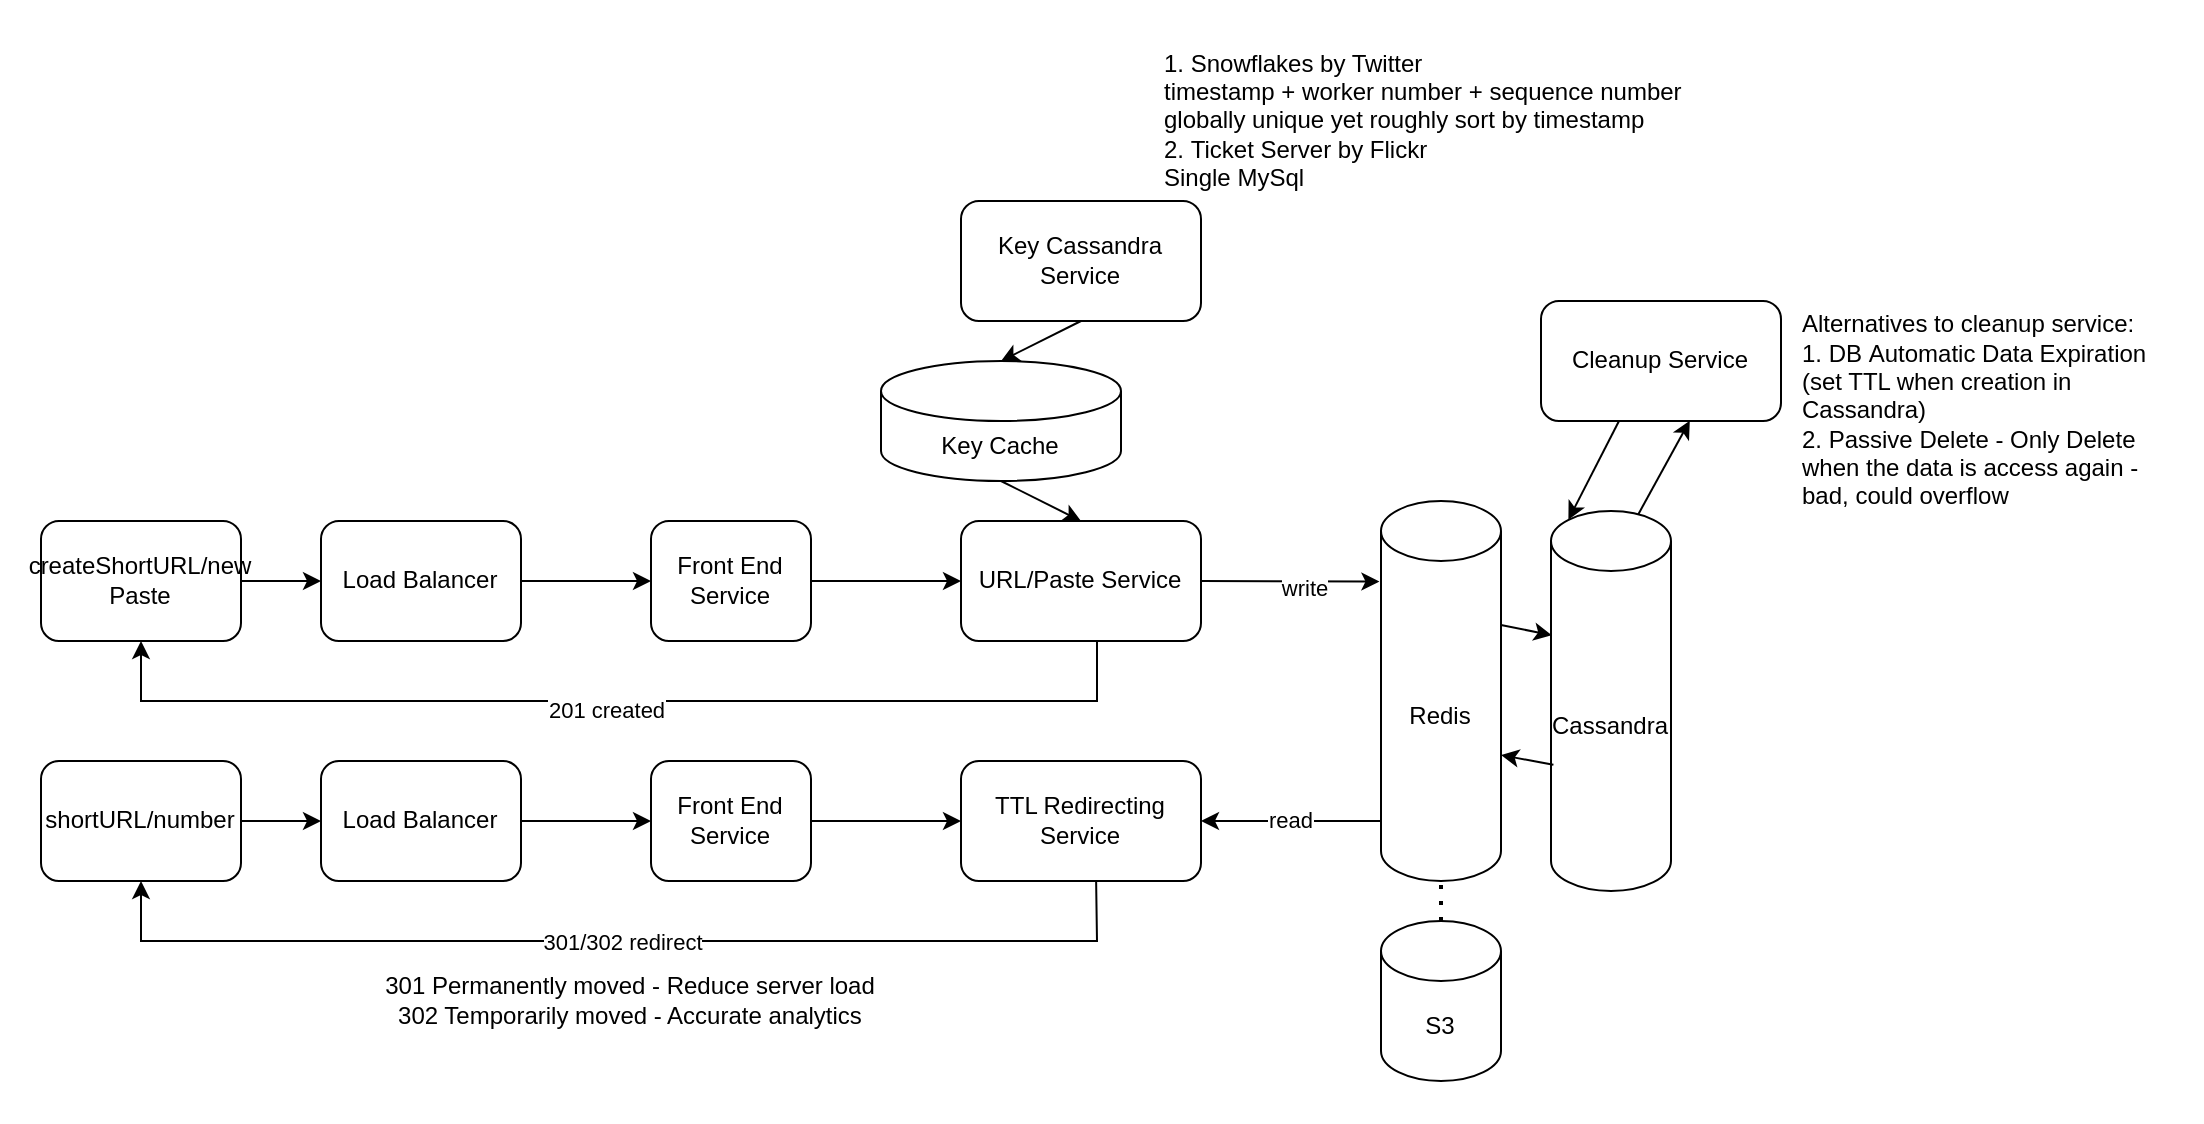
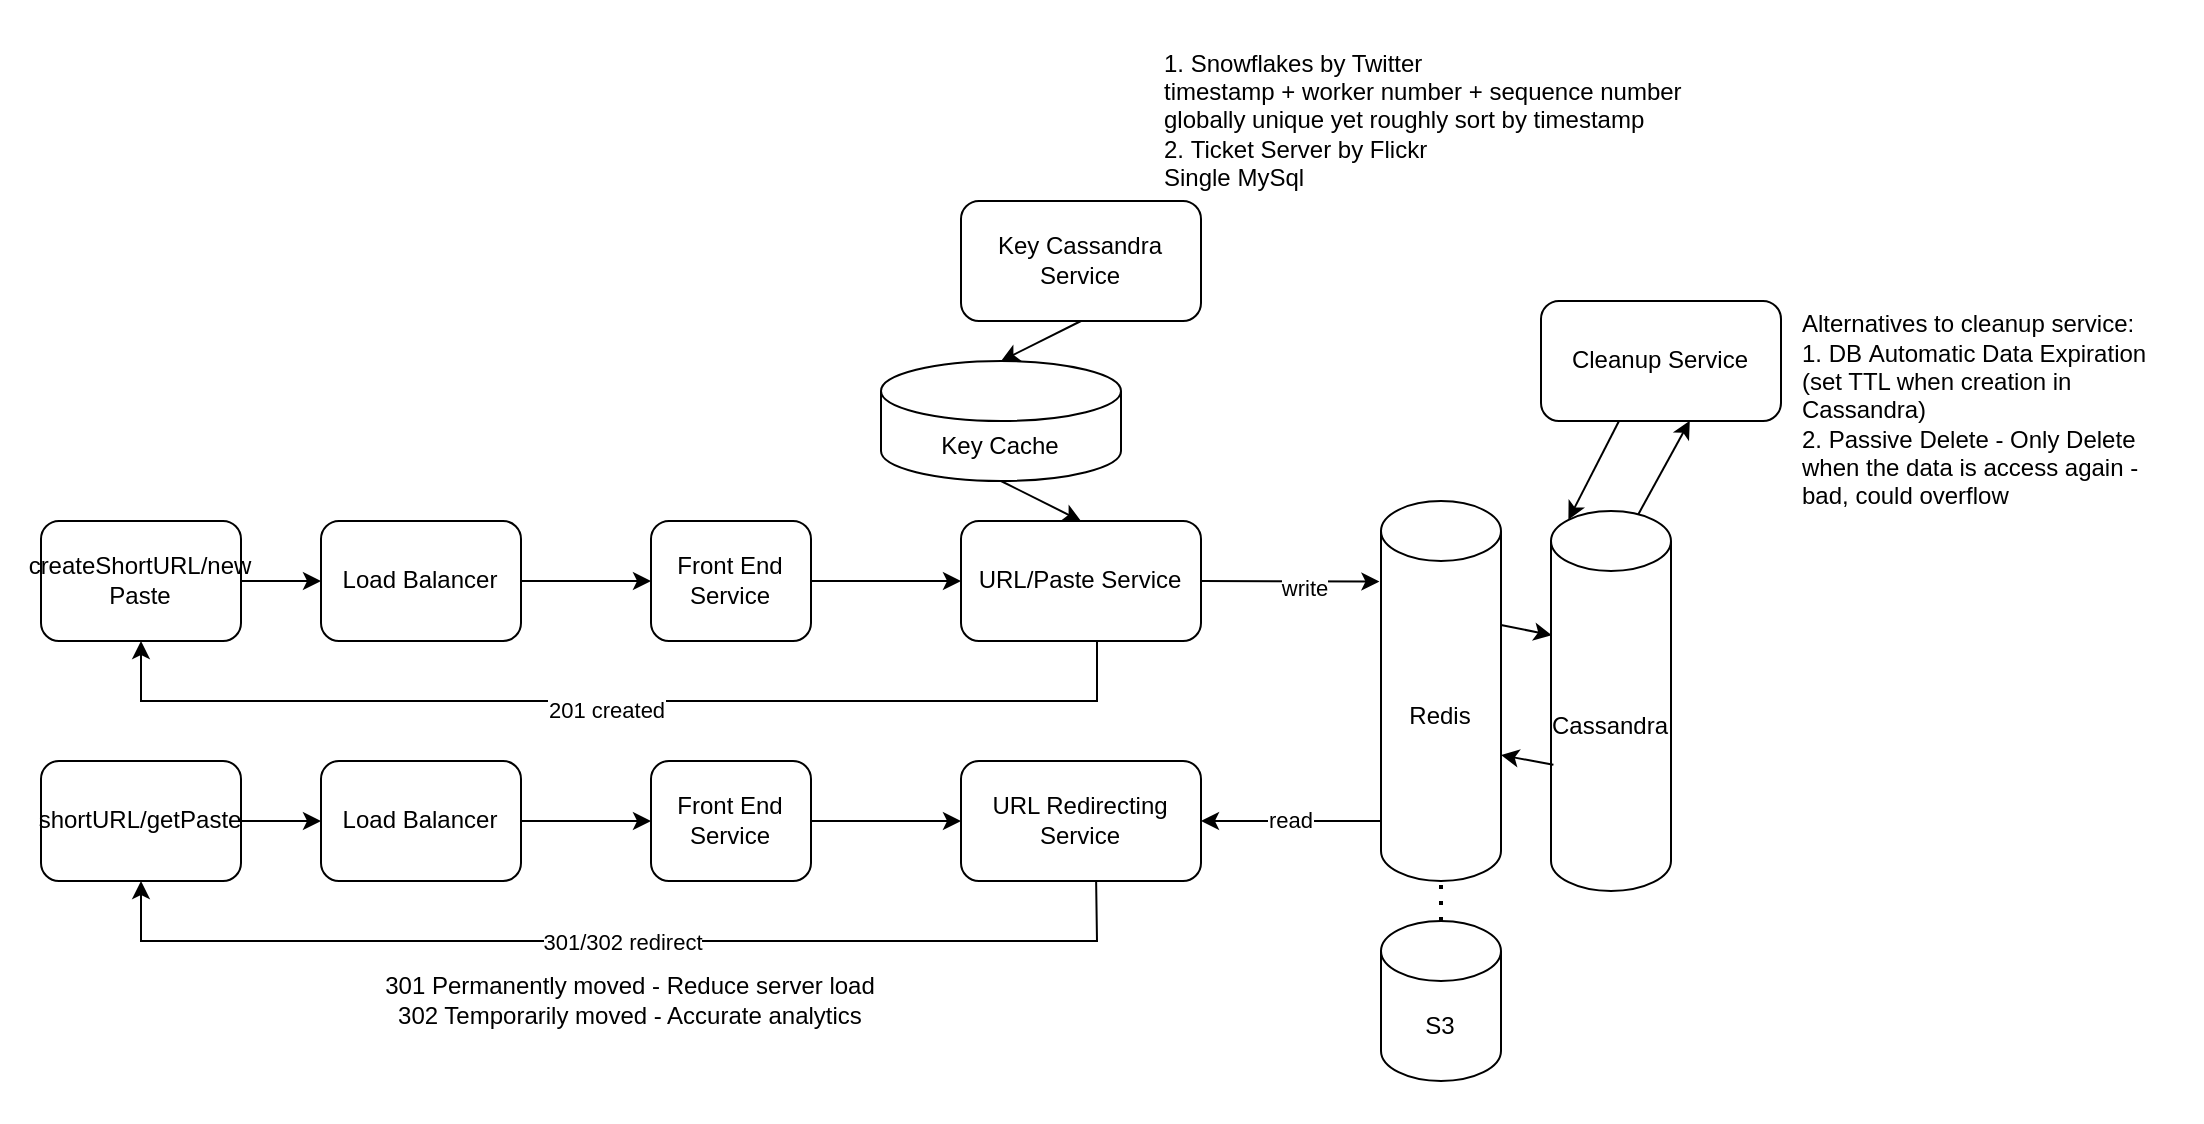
node "shortURL/number": label "shortURL/number" -> "shortURL/getPaste"
node "TTL Redirecting Service": label "TTL Redirecting Service" -> "URL Redirecting Service"
